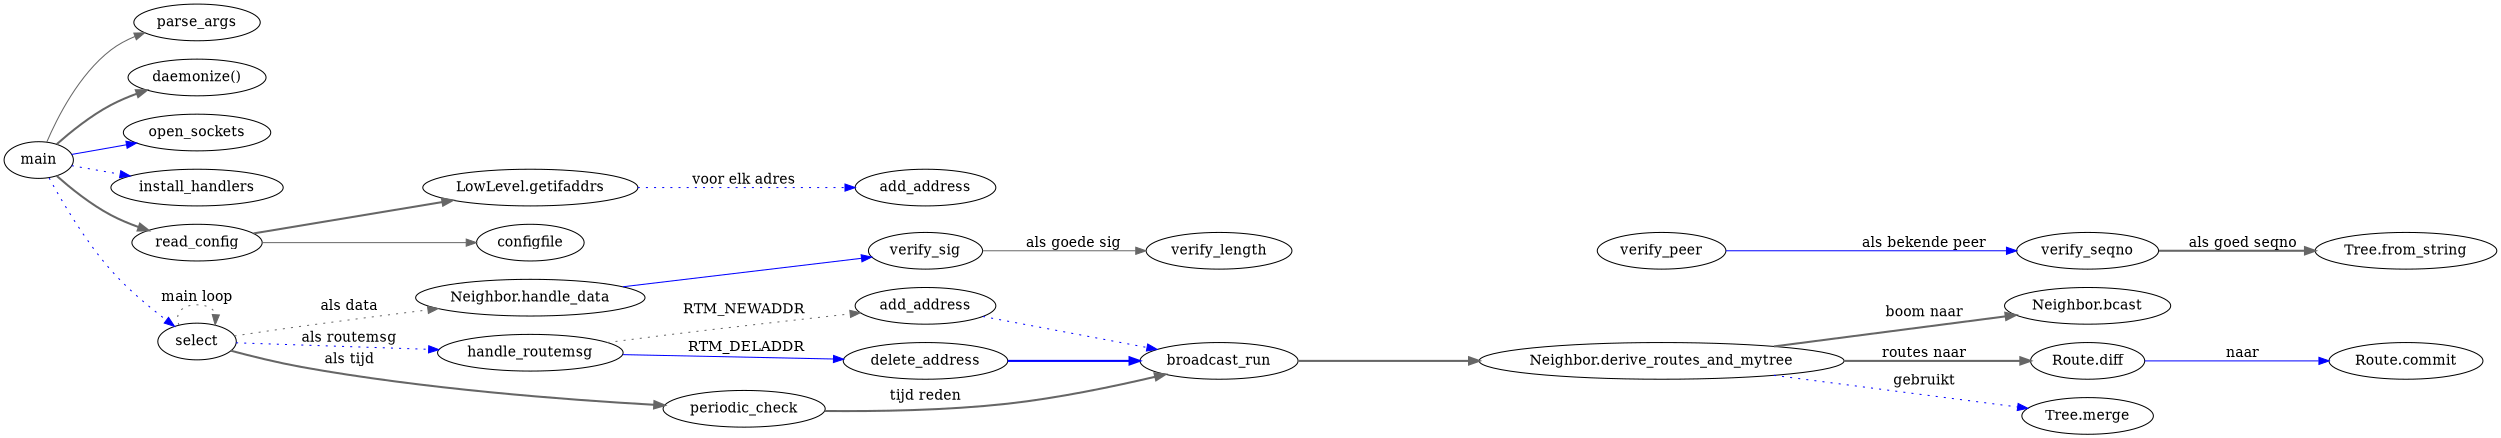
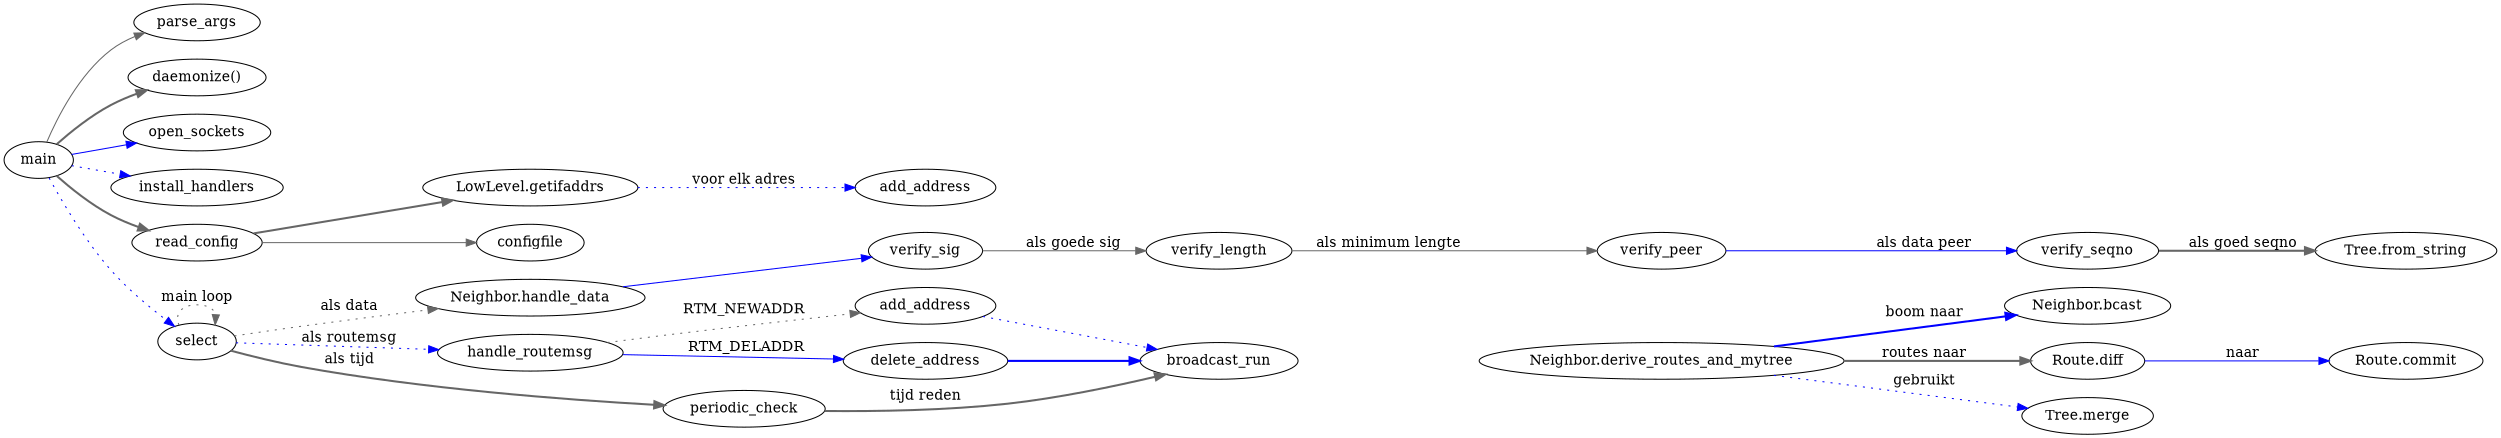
edge "verify_peer" -> "verify_seqno": label "als bekende peer" -> "als data peer"
edge "verify_length" -> "verify_peer": added, label "als minimum lengte"
edge "Neighbor.derive_routes_and_mytree" -> "Neighbor.bcast": color gray40 -> blue
edge "broadcast_run" -> "Neighbor.derive_routes_and_mytree": removed
